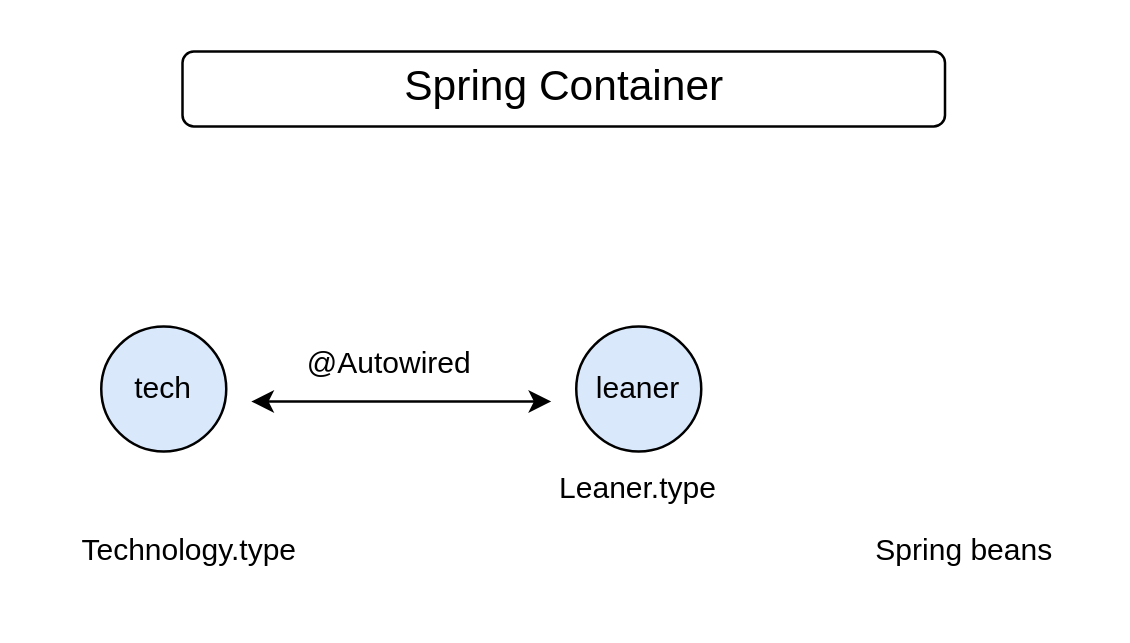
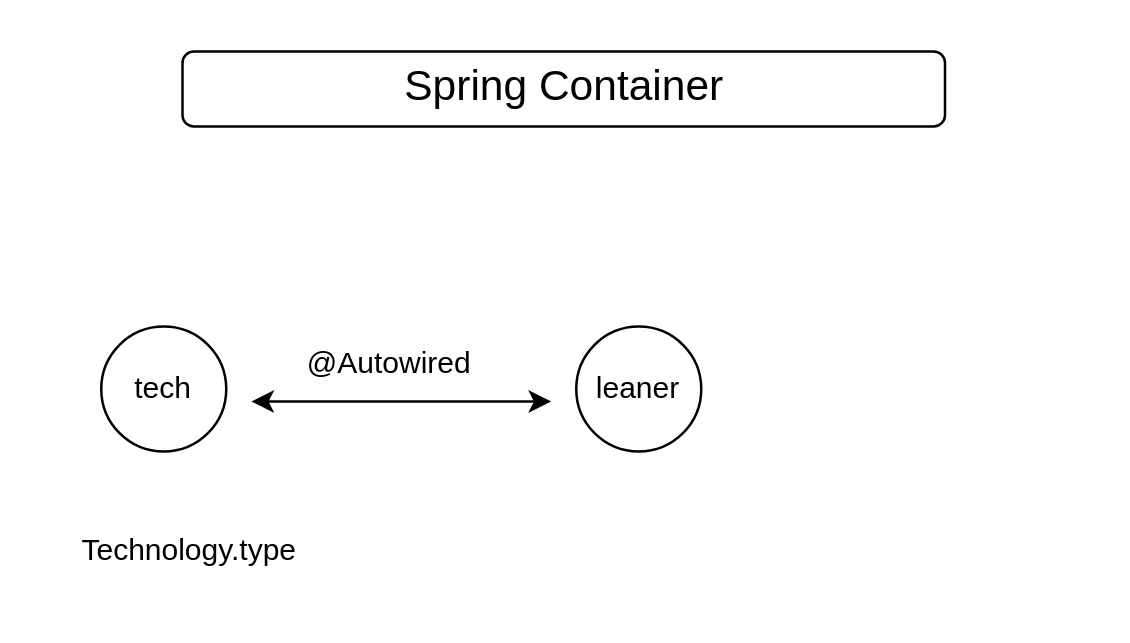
node "tech": fillcolor #dae8fc -> #ffffff
node "leaner": fillcolor #dae8fc -> #ffffff
node "Leaner.type": removed
node "Spring beans": removed
